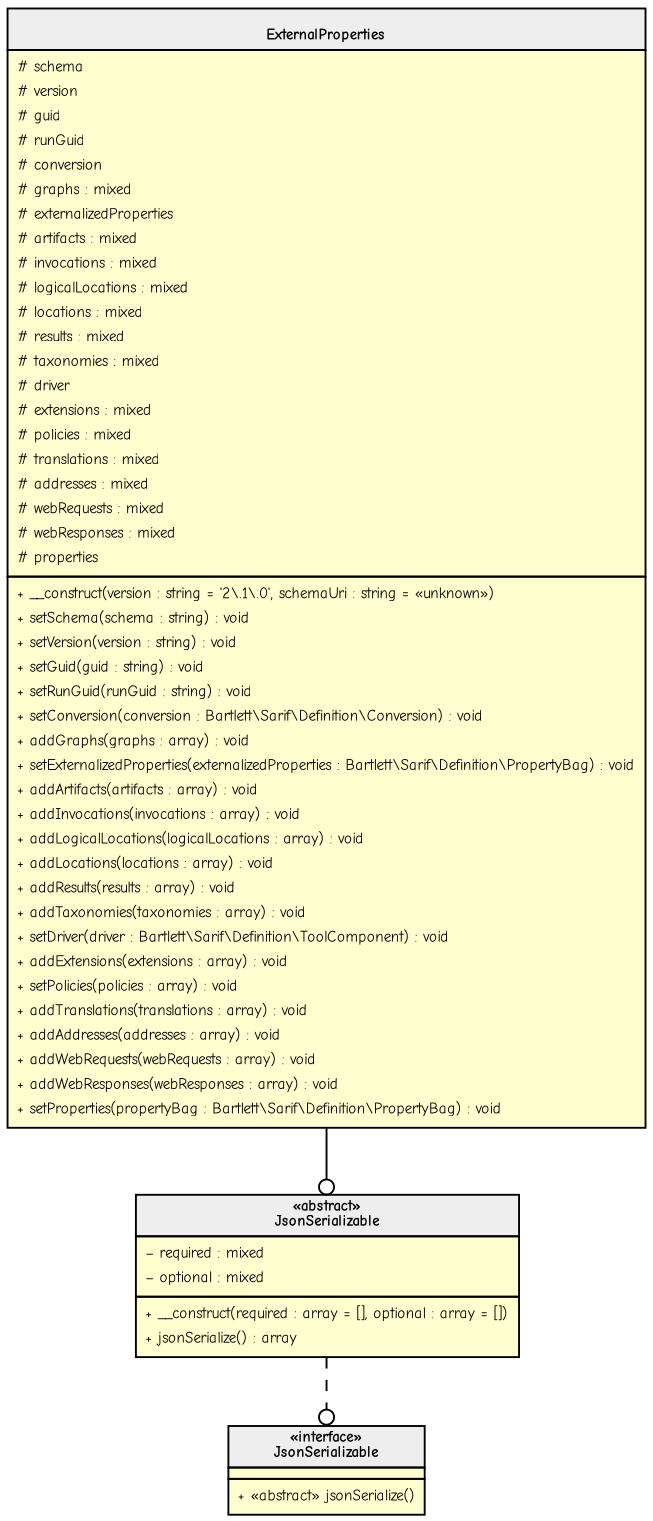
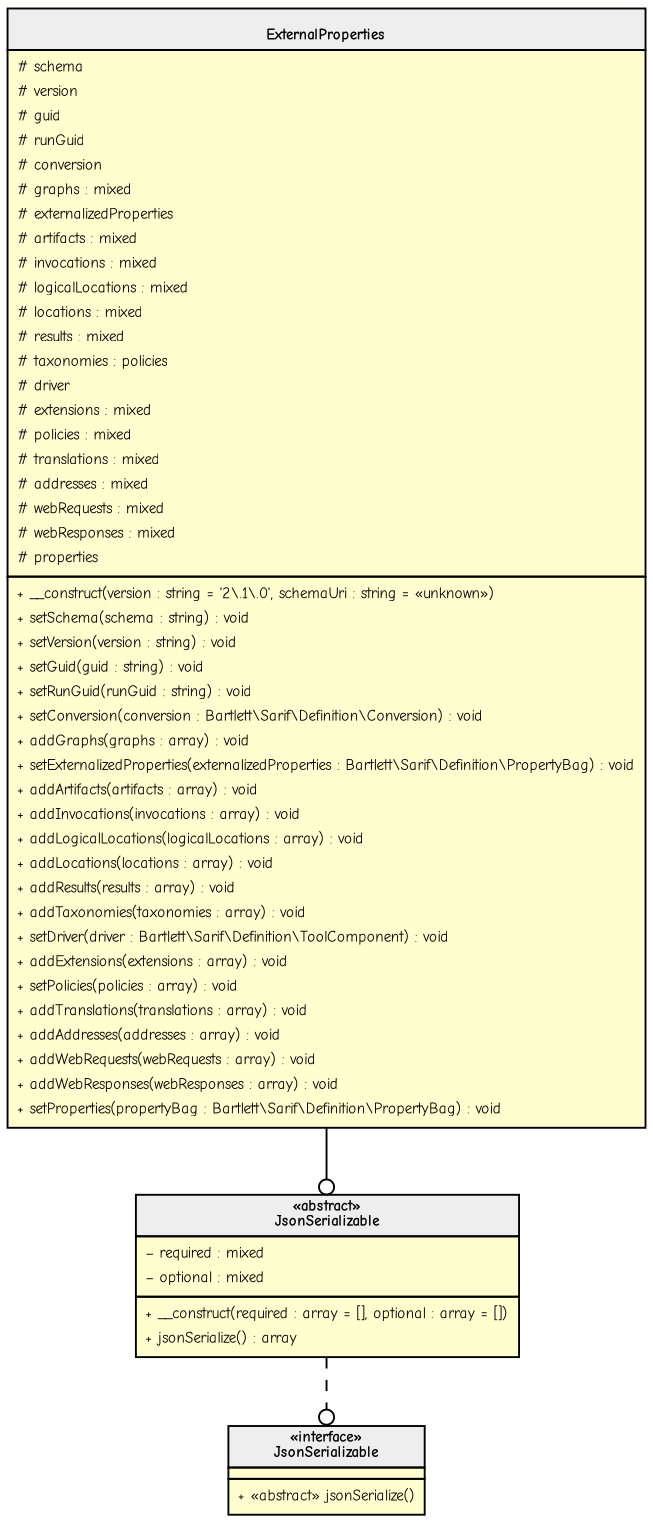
node "ExternalProperties": text "# taxonomies : mixed" -> "# taxonomies : policies"
